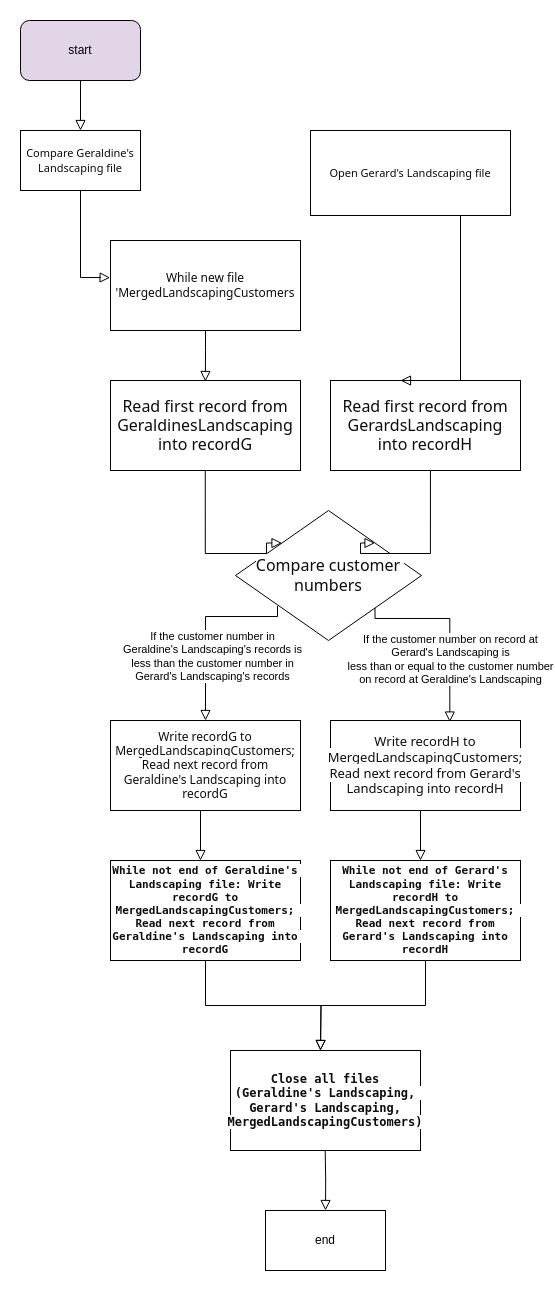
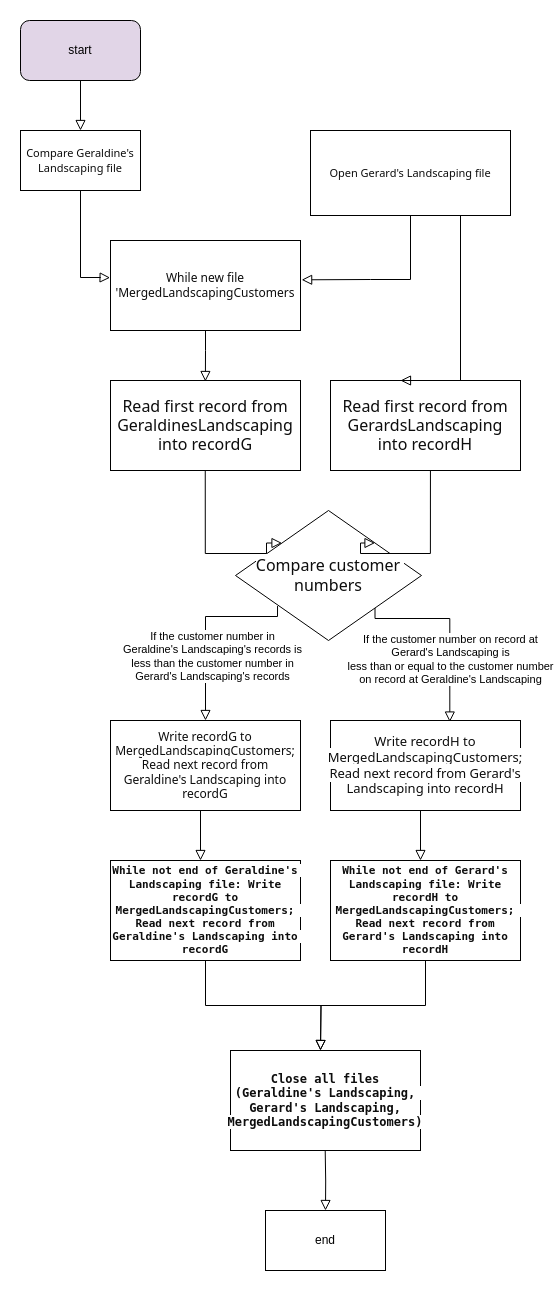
edge "Open Gerard's Landscaping file" -> "While new file 'MergedLandscapingCustomers": added
